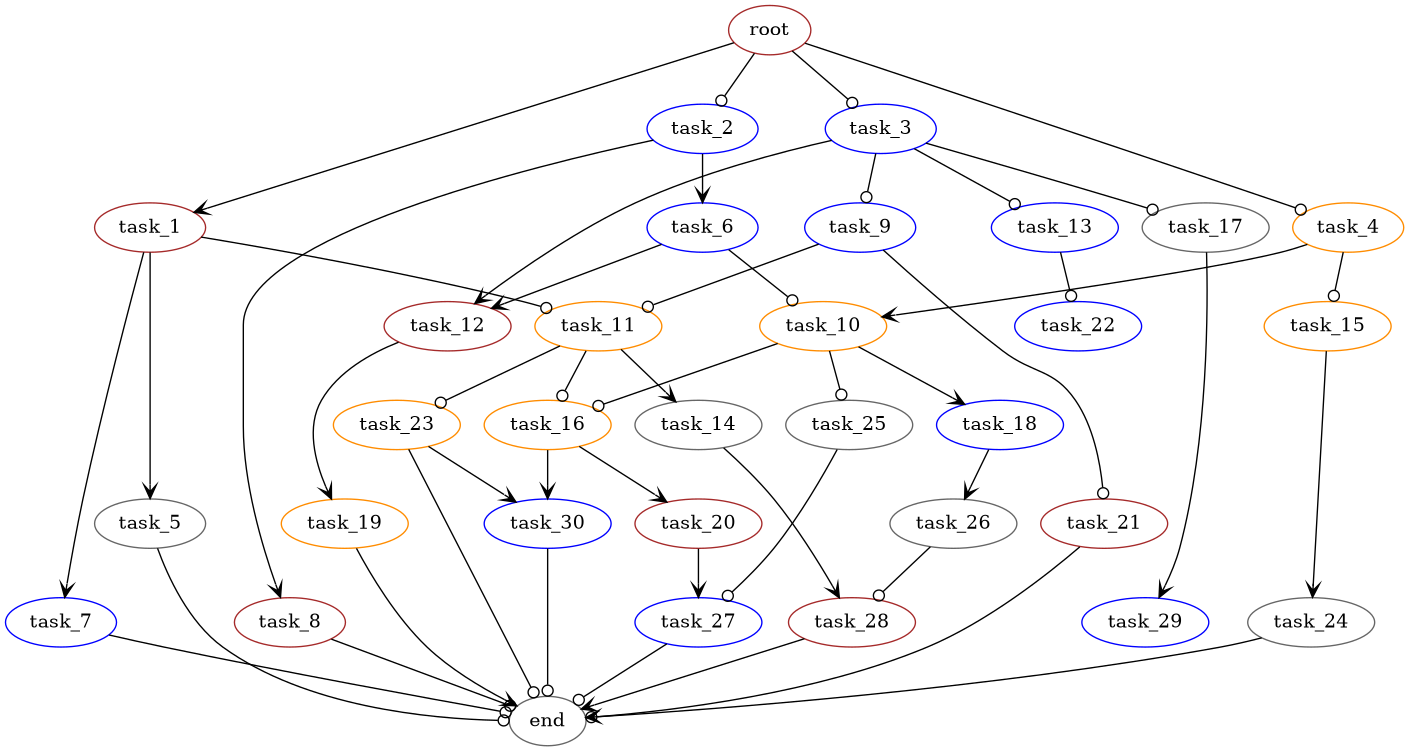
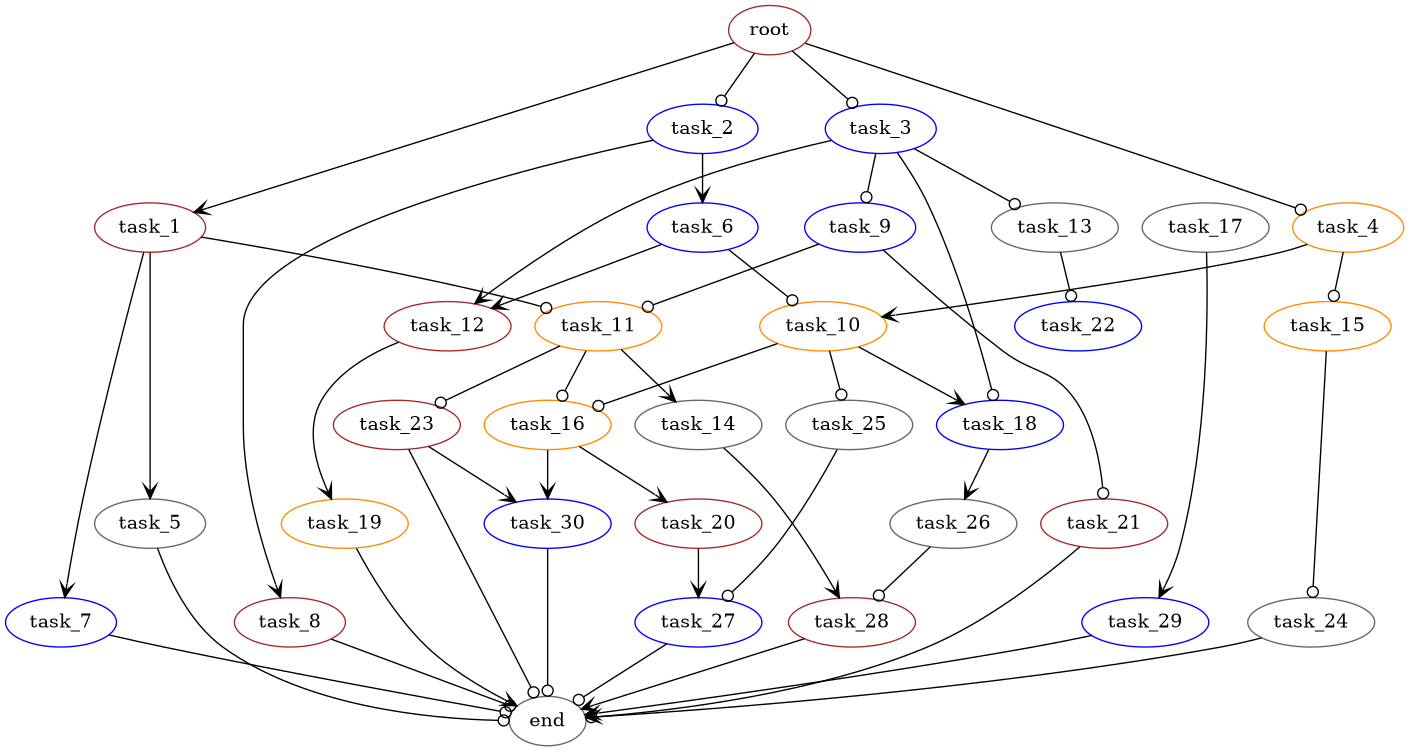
edge "task_3" -> "task_17": now "task_3" -> "task_18"
node "task_13": color blue -> gray40
node "task_23": color darkorange -> brown
edge "task_15" -> "task_24": arrowhead vee -> odot
edge "task_29" -> "end": added
